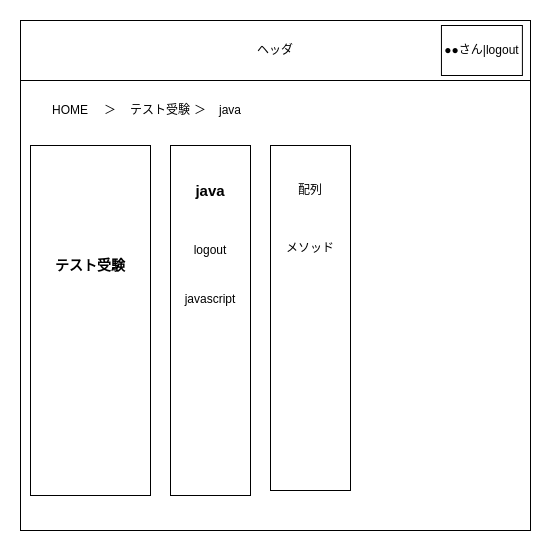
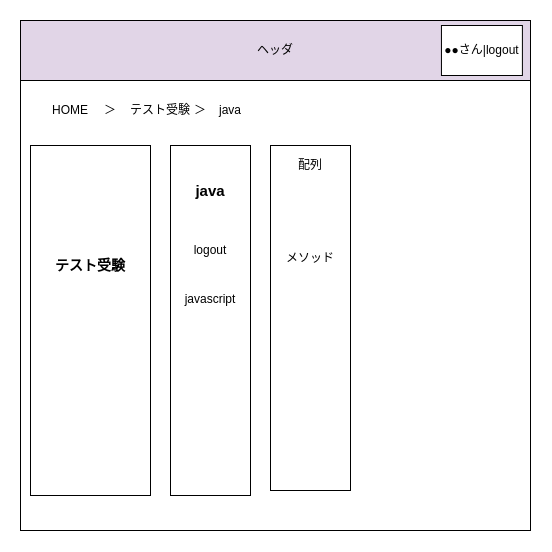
node "ヘッダ": fillcolor #ffffff -> #e1d5e7
node "配列": moved (311, 191) -> (311, 166)
node "メソッド": moved (311, 248) -> (311, 258)
